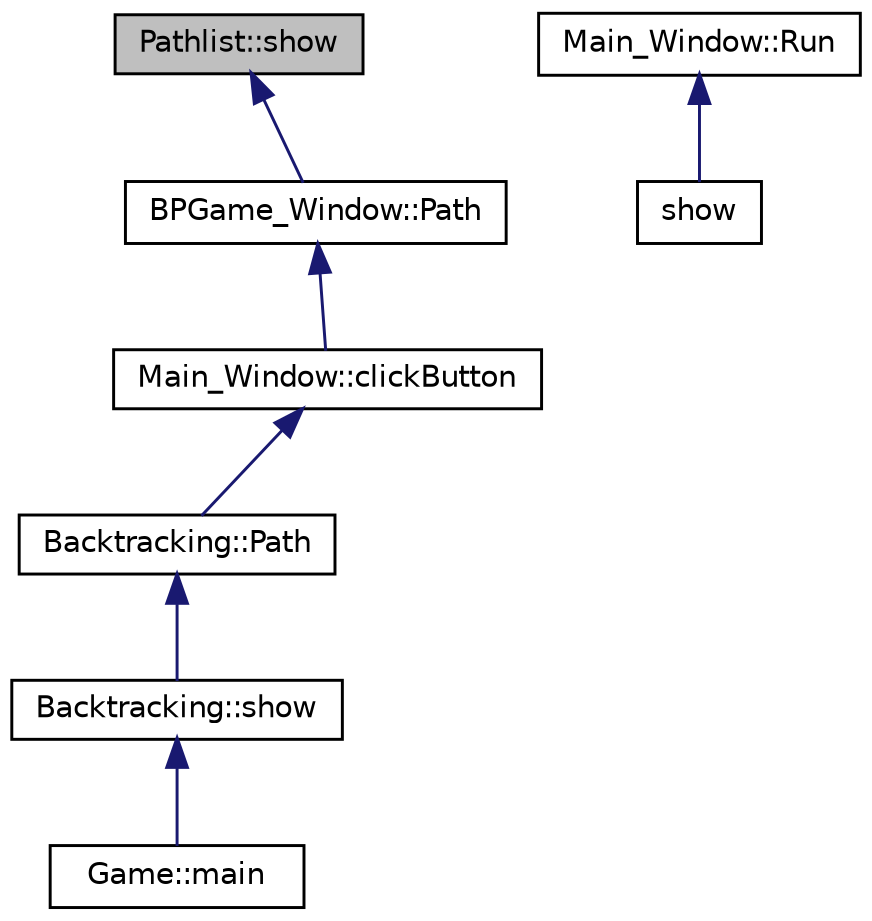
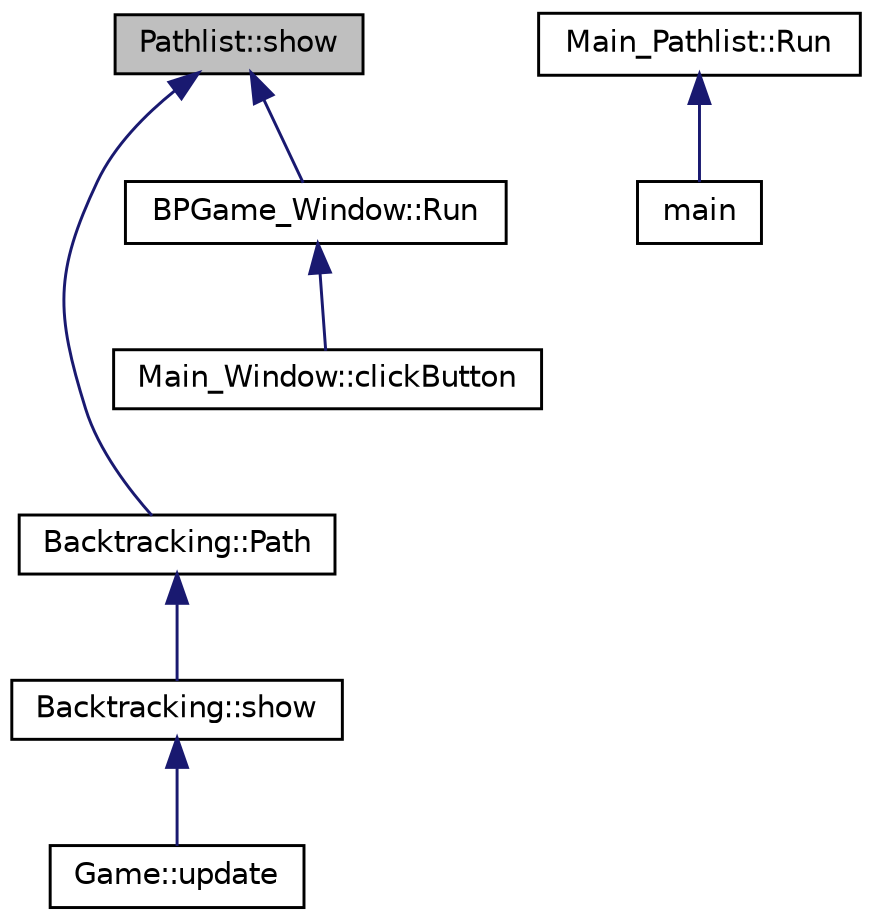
node "Main_Window::Run": label "Main_Window::Run" -> "Main_Pathlist::Run"
node "BPGame_Window::Path": label "BPGame_Window::Path" -> "BPGame_Window::Run"
node "show": label "show" -> "main"
edge "Backtracking::Path" -> "Main_Window::clickButton": now "Backtracking::Path" -> "Pathlist::show"
node "Game::main": label "Game::main" -> "Game::update"
